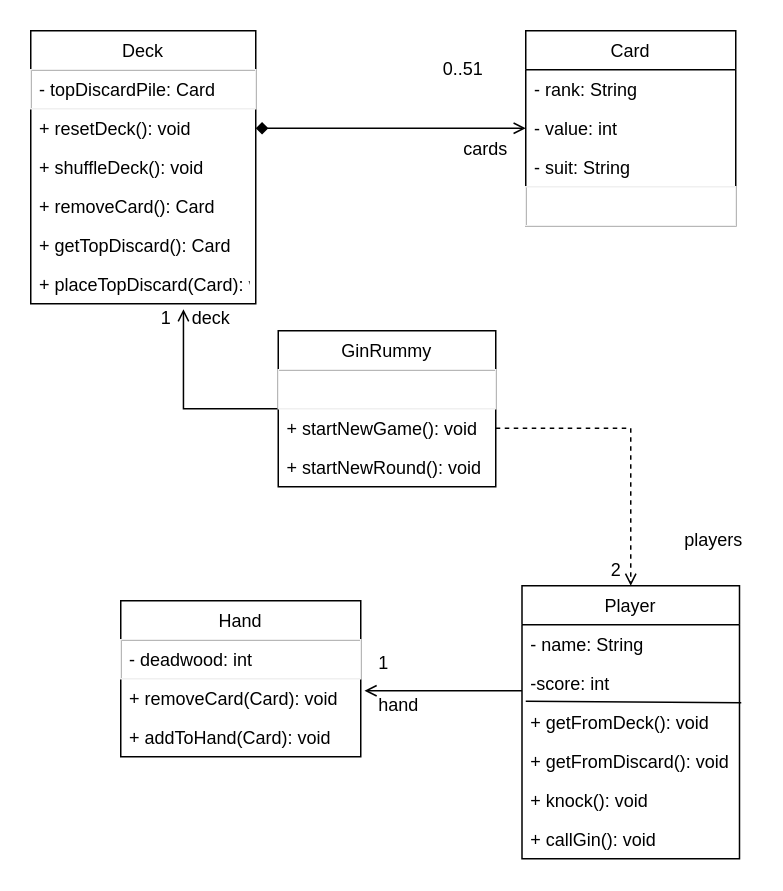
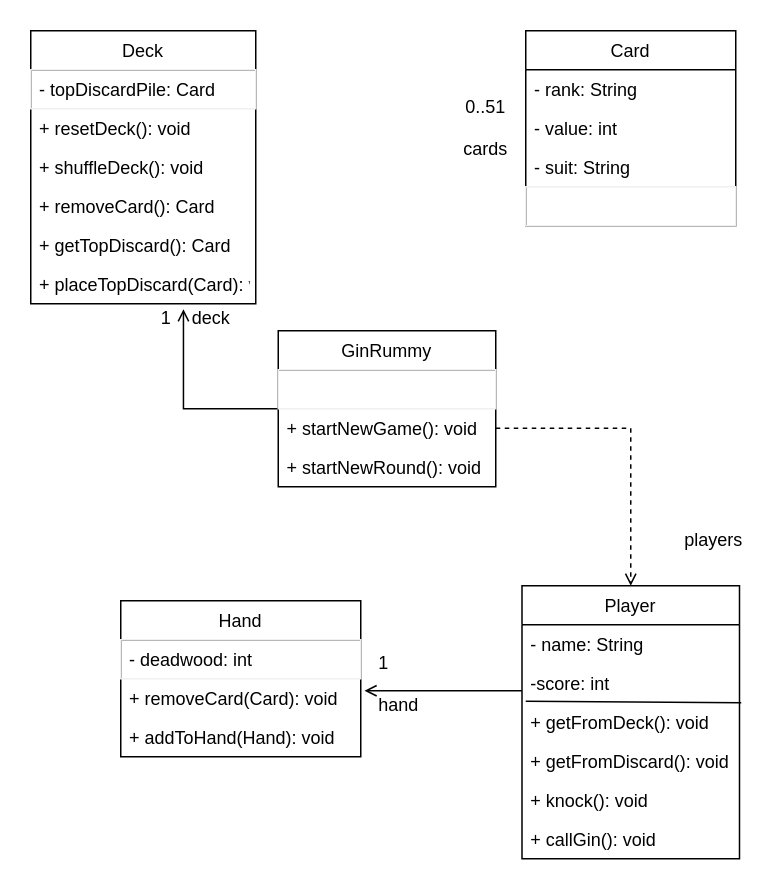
node "0..51": moved (462, 70) -> (485, 107)
edge "+ resetDeck(): void" -- "- value: int": removed
node "2": removed
node "+ addToHand(Card): void": label "+ addToHand(Card): void" -> "+ addToHand(Hand): void"
